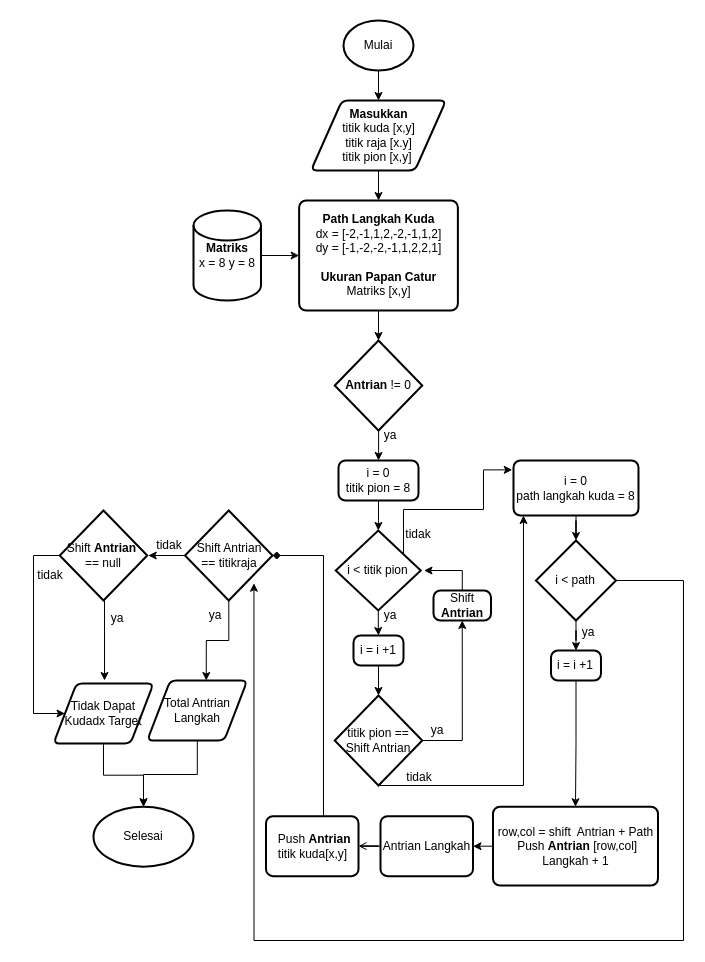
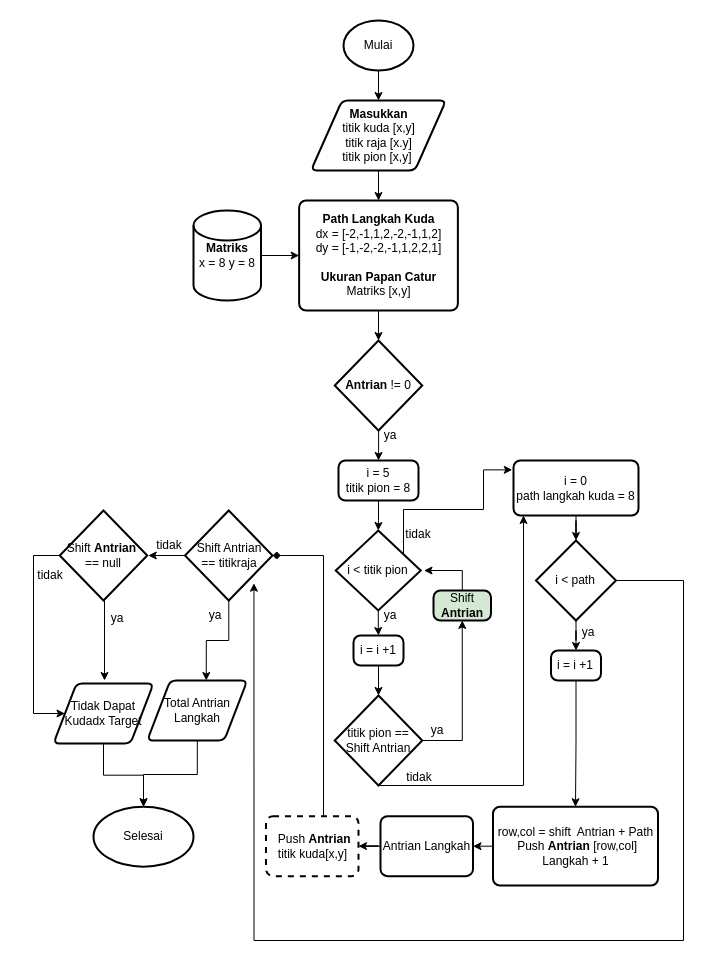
node "i = 0 titik pion = 8": label "i = 0 titik pion = 8" -> "i = 5 titik pion = 8"
node "Shift Antrian": fillcolor #ffffff -> #d5e8d4
node "Push Antrian titik kuda[x,y]": style solid -> dashed
edge "Antrian Langkah" -> "Push Antrian titik kuda[x,y]": arrowhead open -> classic
